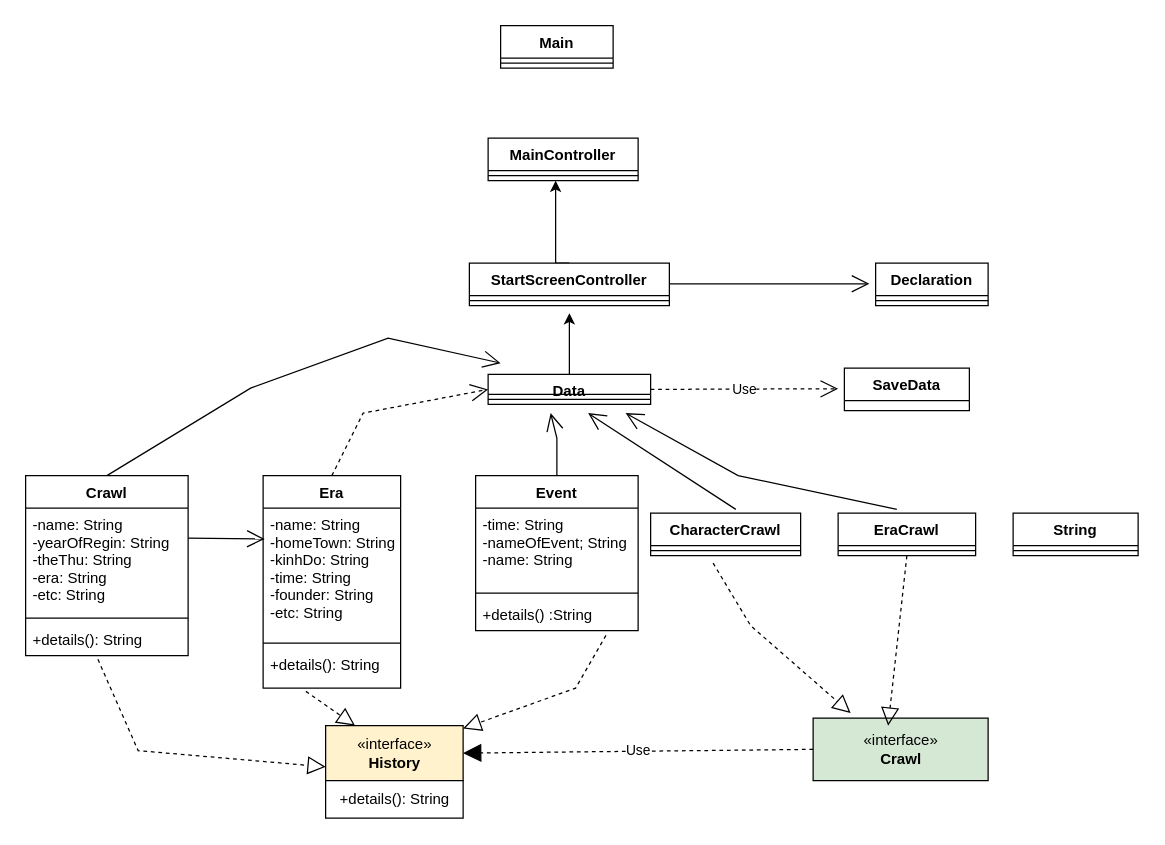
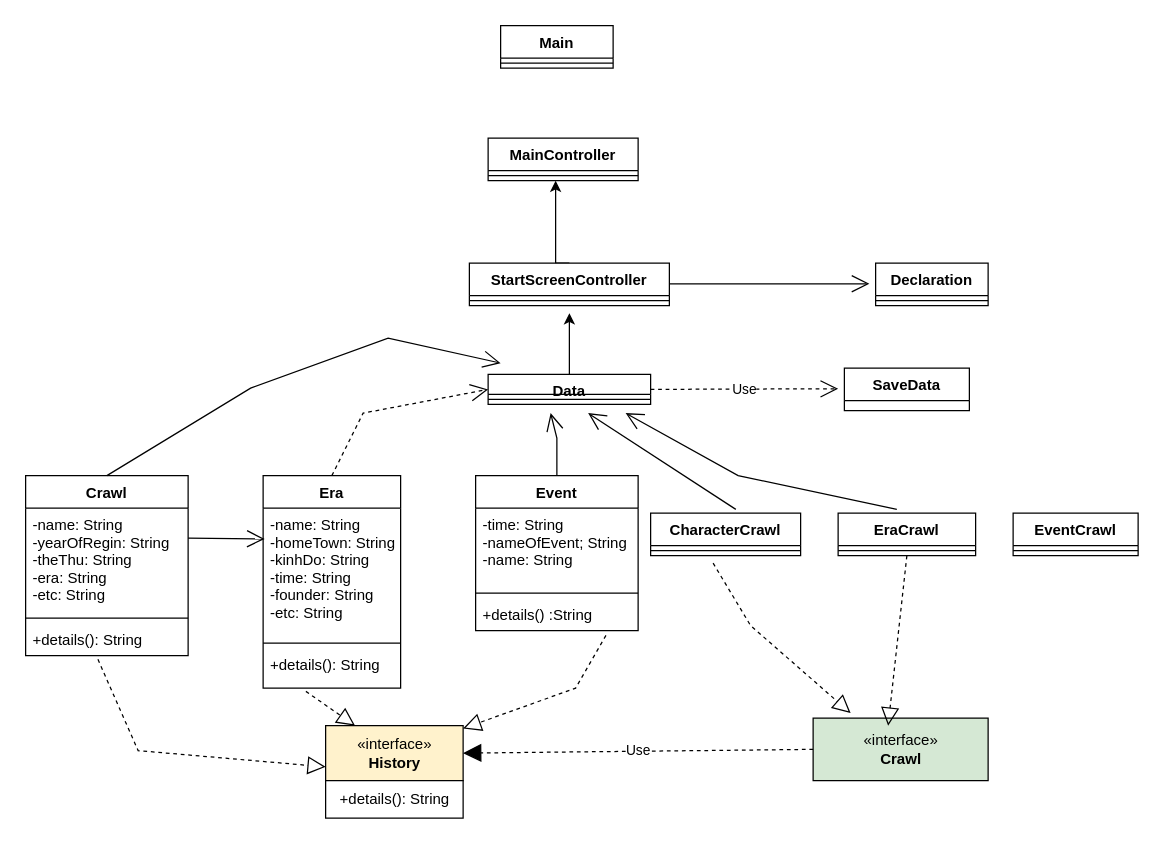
node "String": label "String" -> "EventCrawl"
